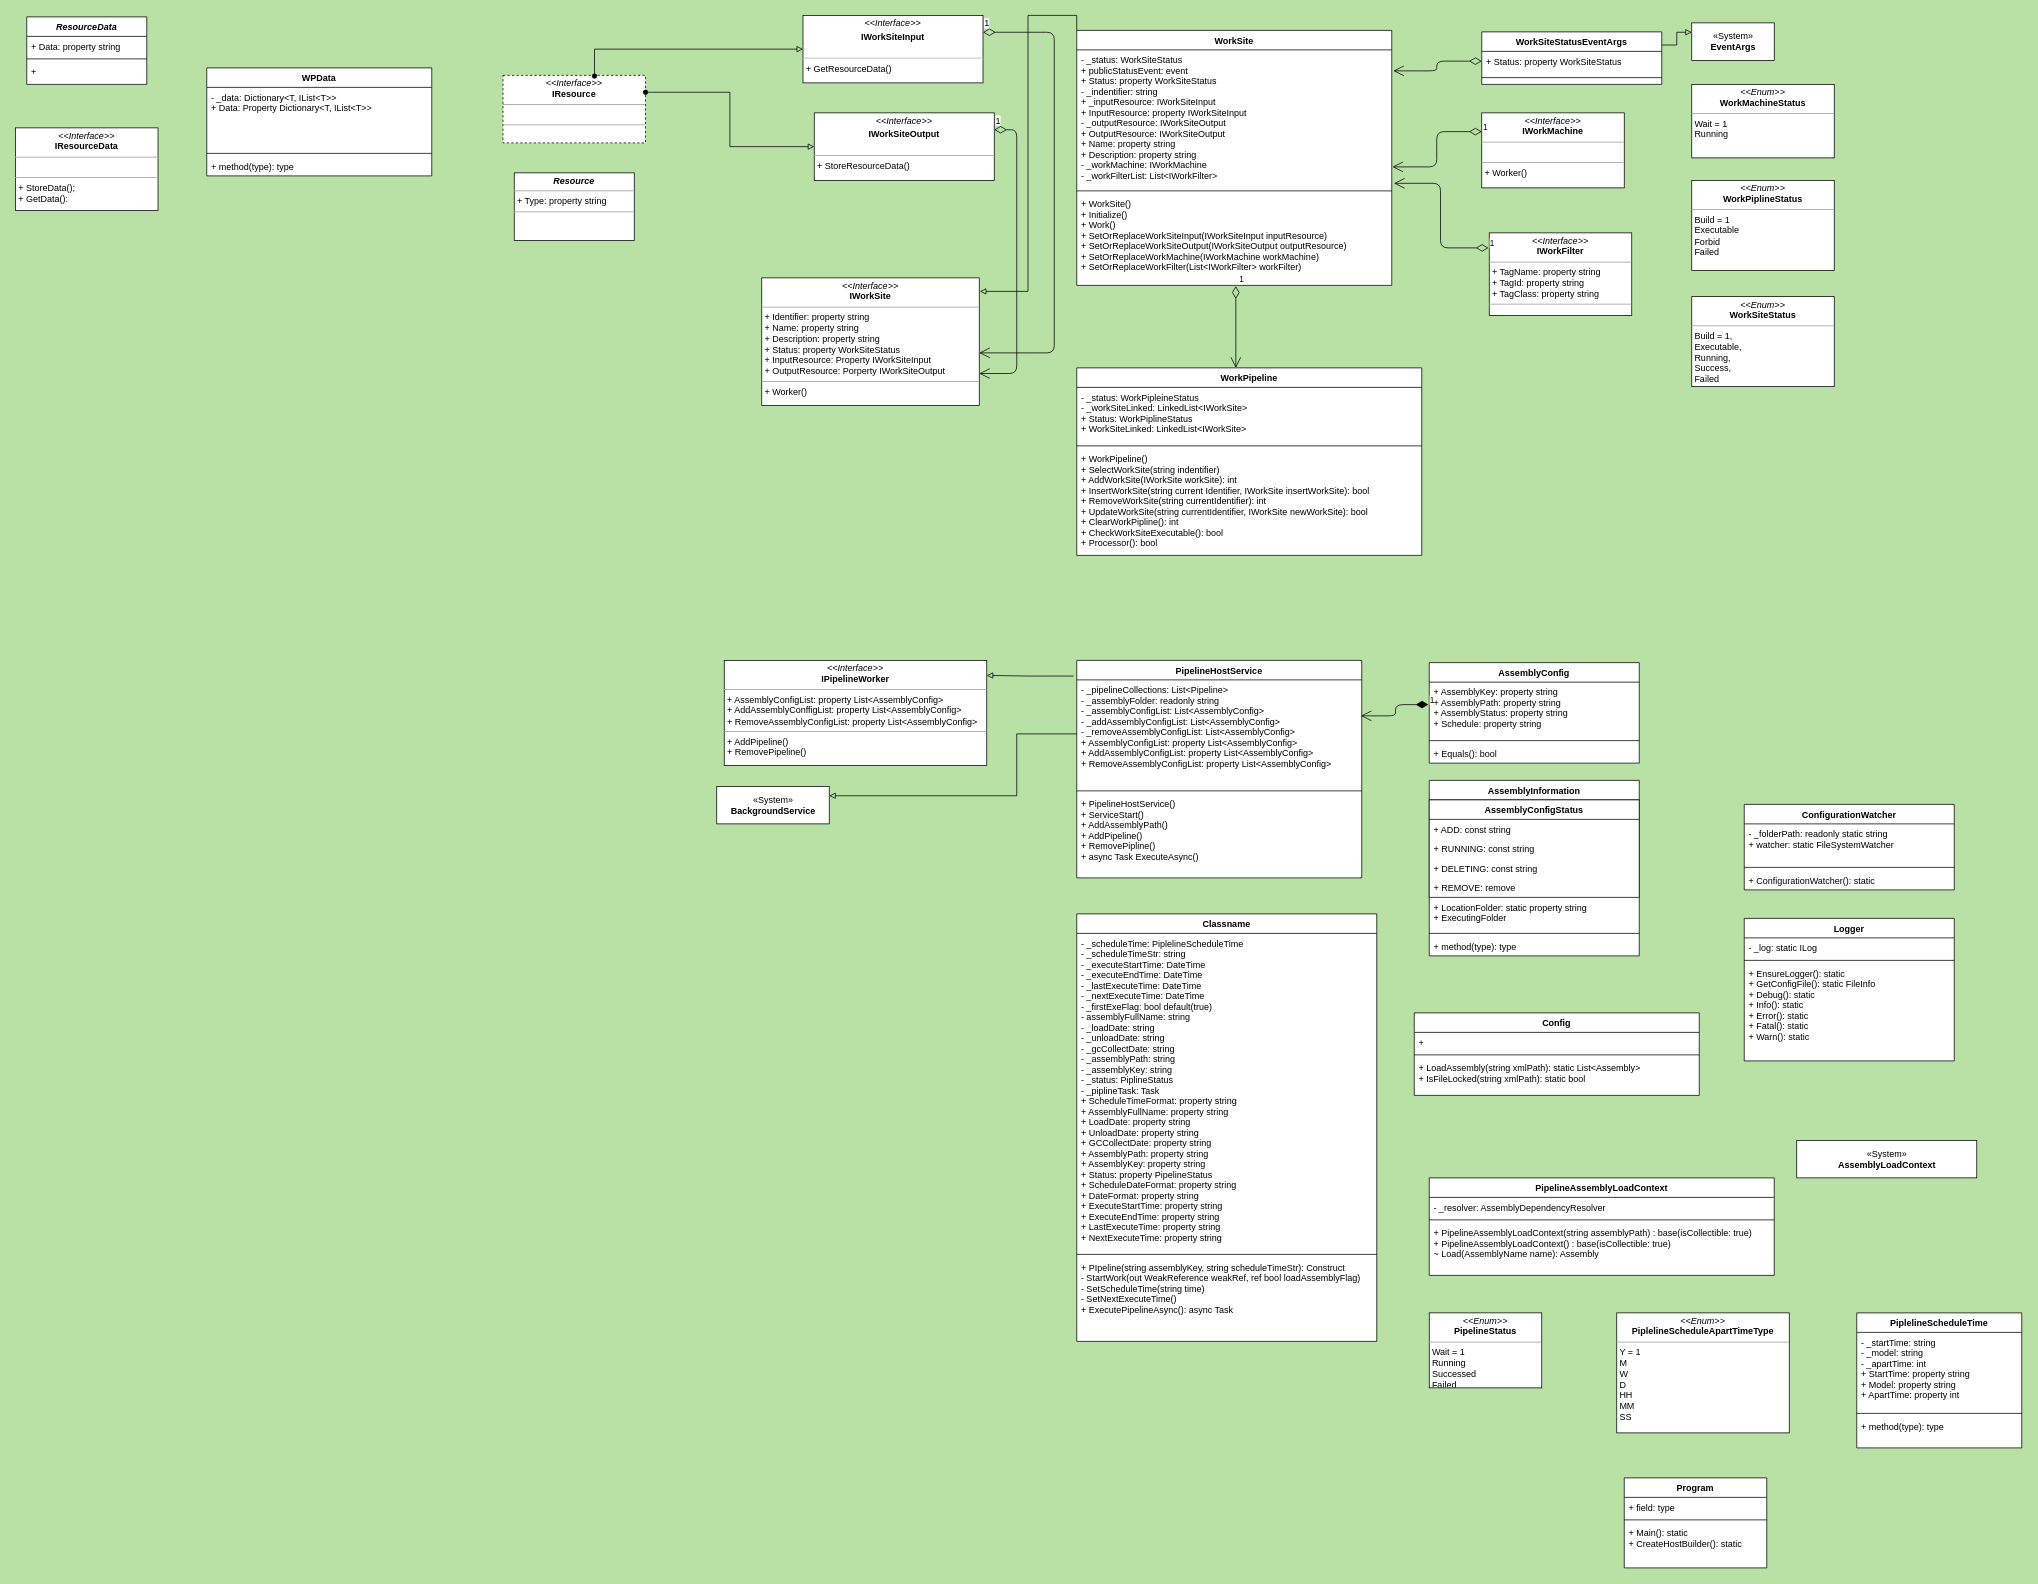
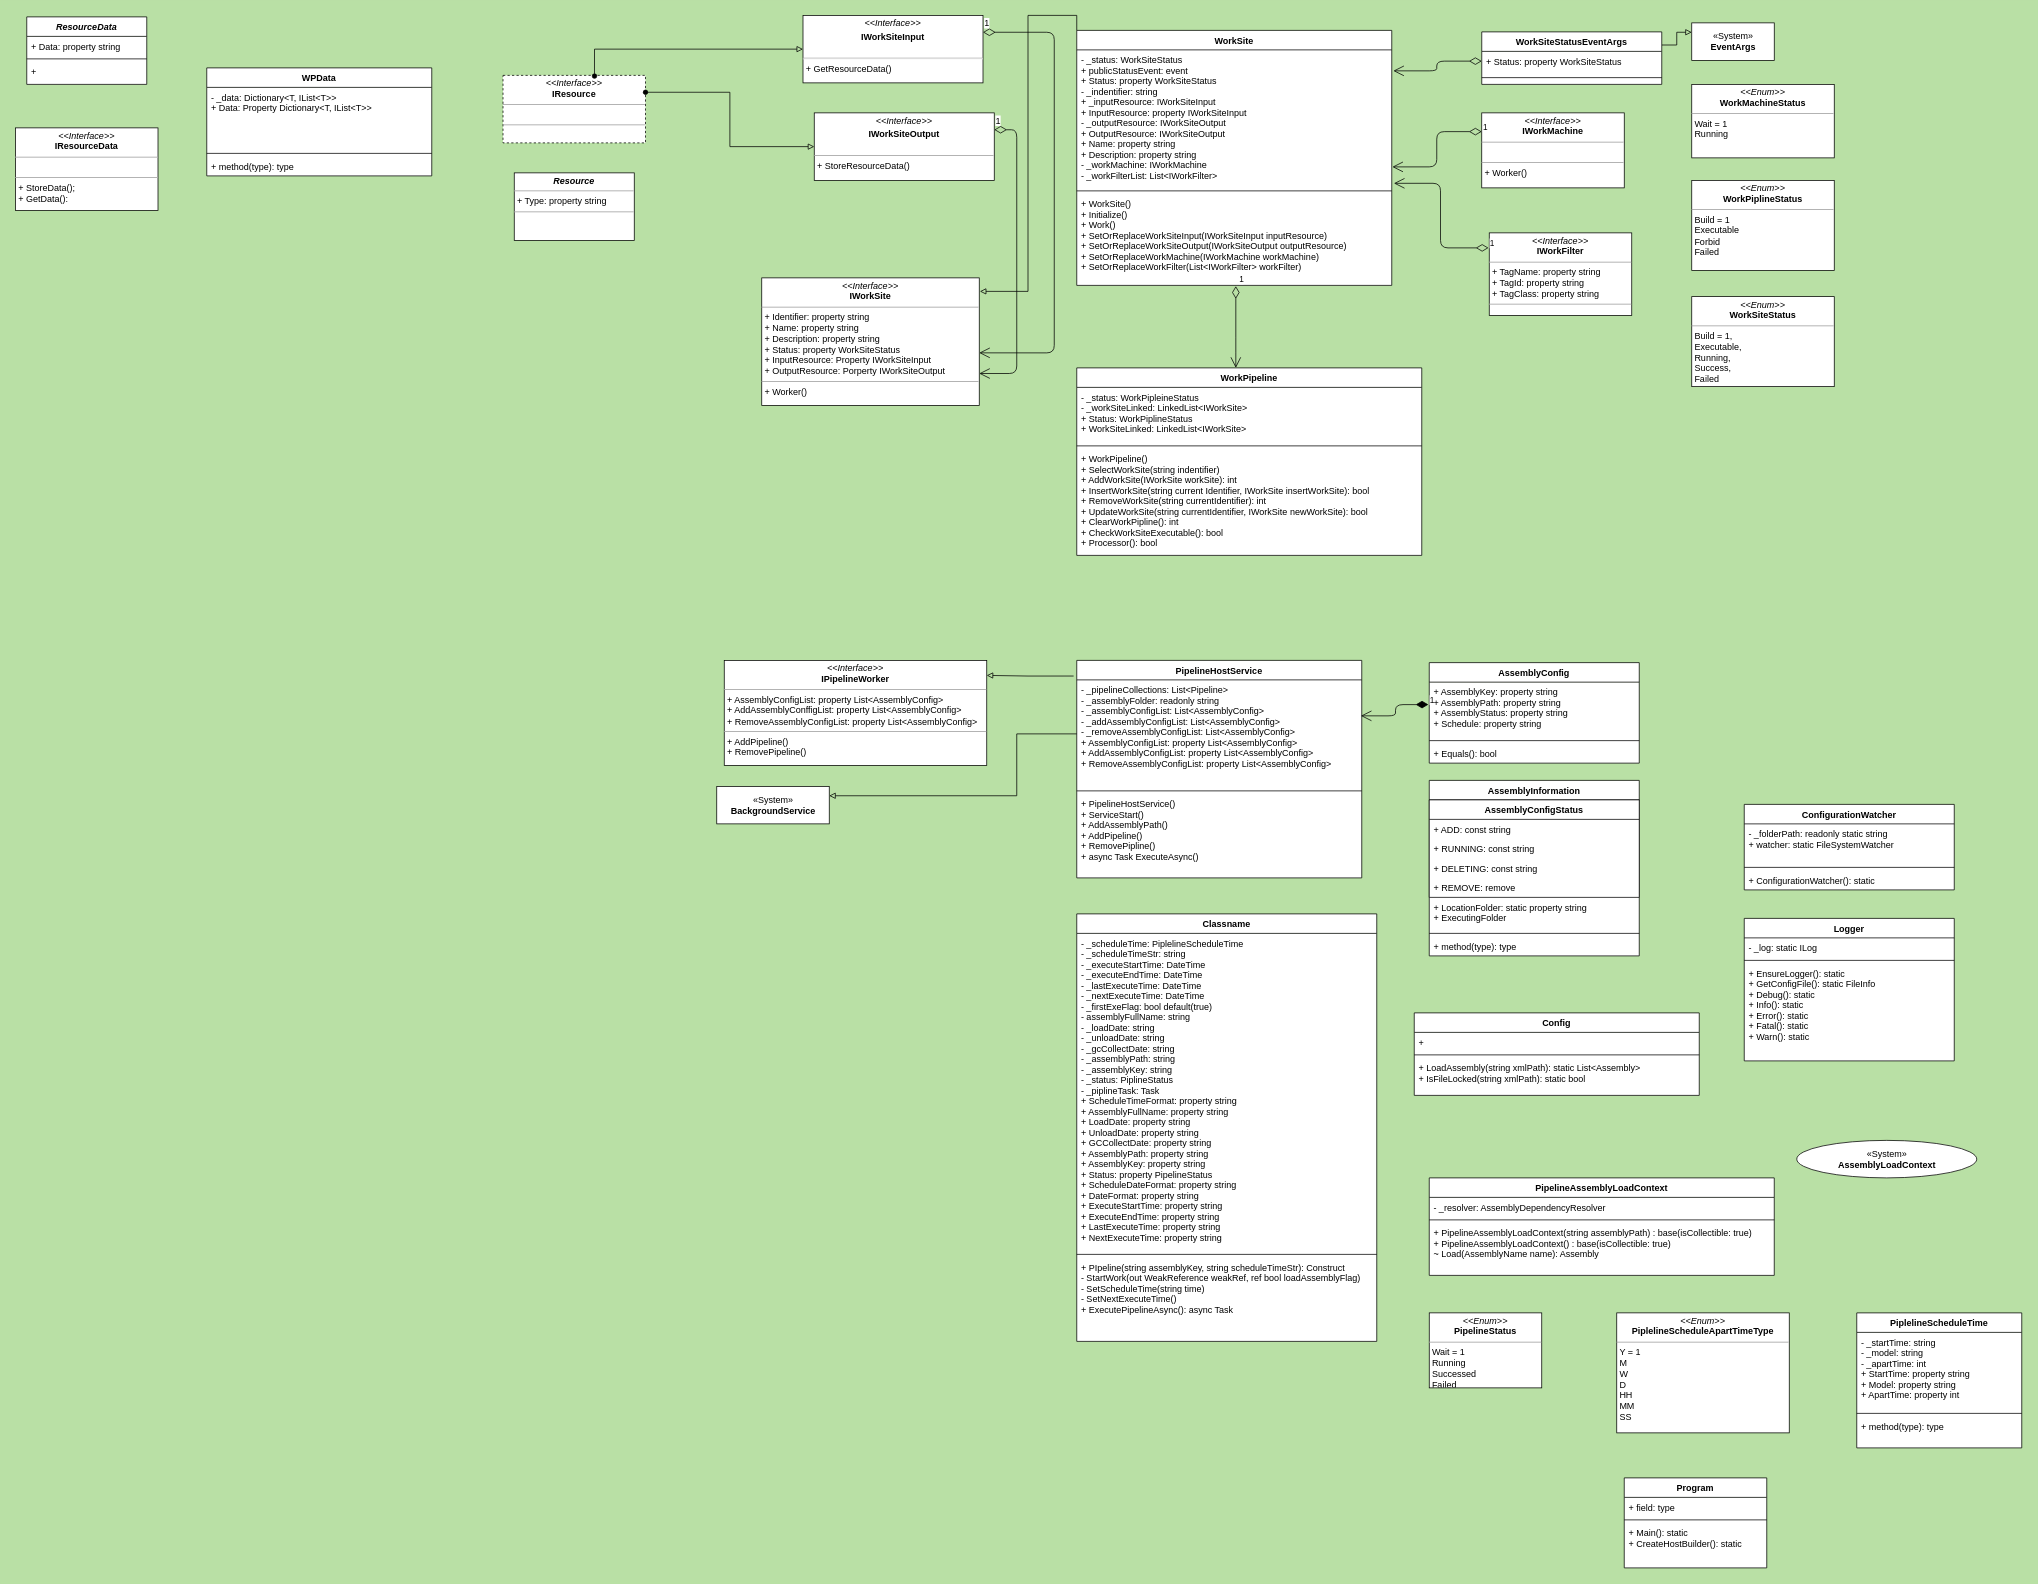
node "«System» AssemblyLoadContext": shape rectangle -> ellipse
